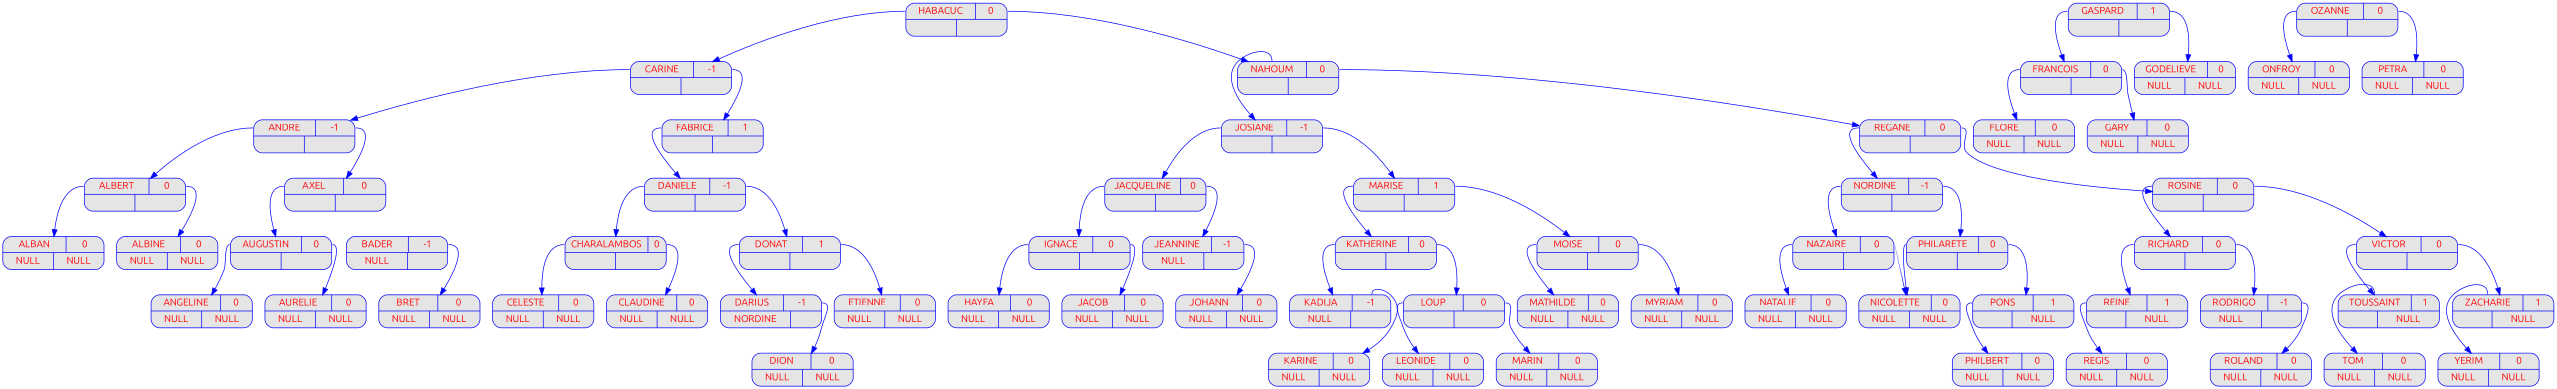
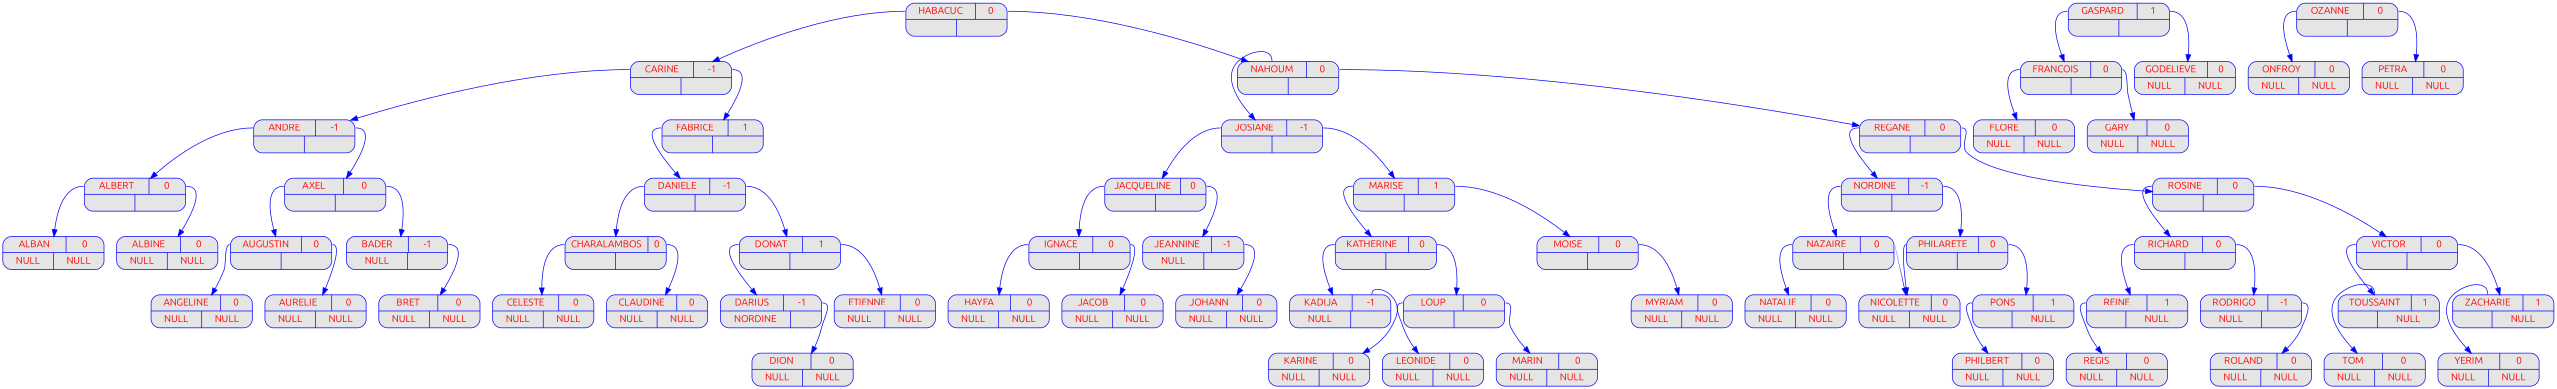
edge "AXEL" -> "BADER": added
node "MATHILDE": removed
